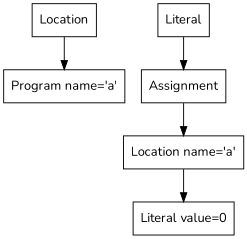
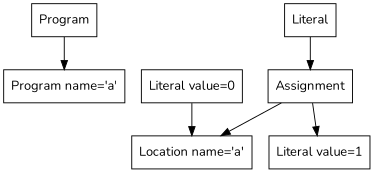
node "Location": label "Location" -> "Program"
node "Literal value=1": added
edge "Location name='a'" -> "Literal value=0": reversed
